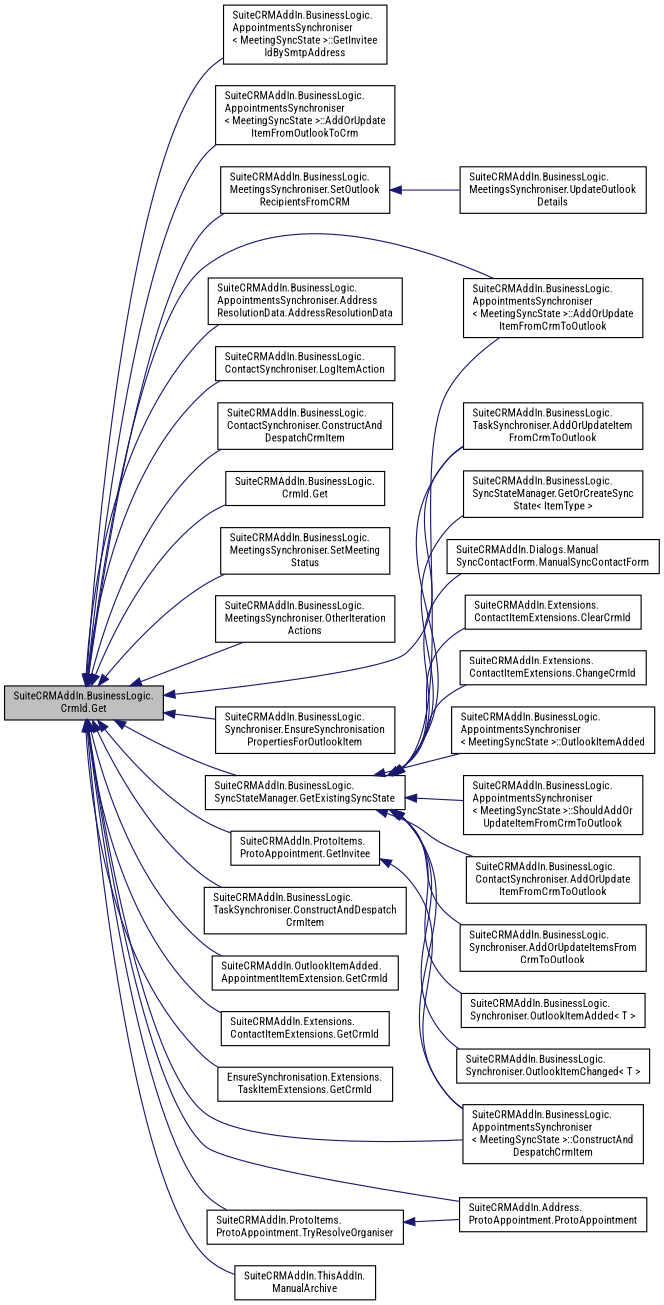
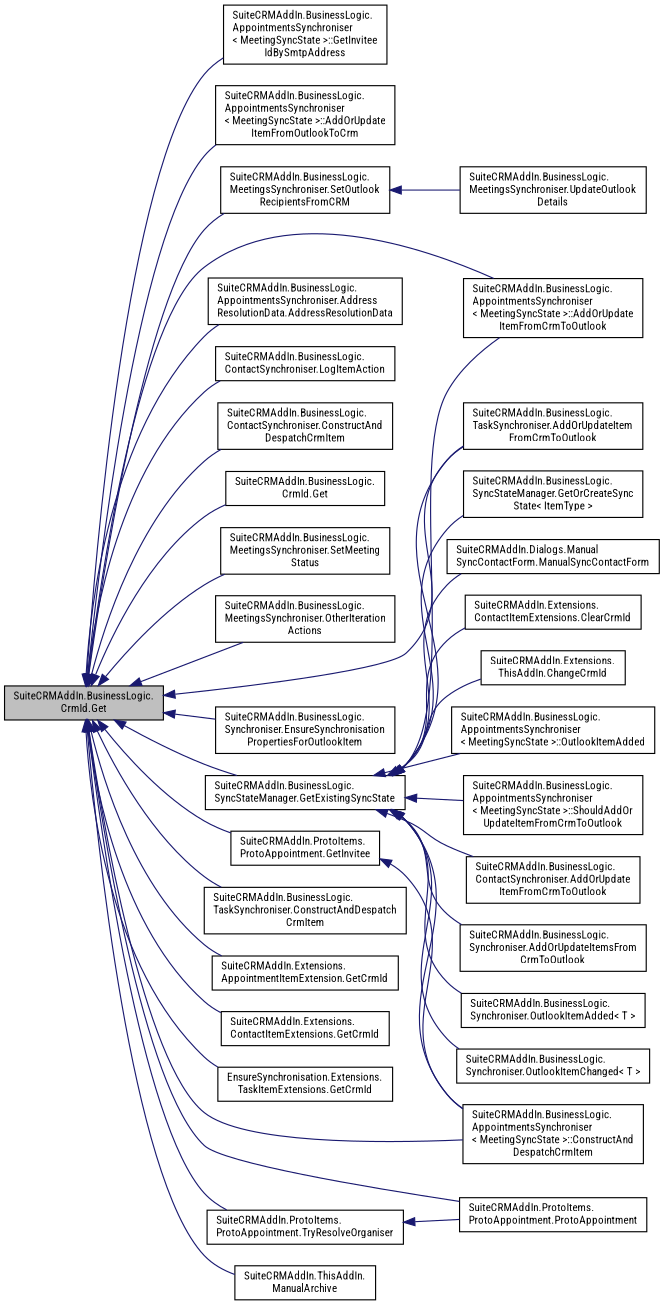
node "SuiteCRMAddIn.Extensions. ContactItemExtensions.ChangeCrmId": label "SuiteCRMAddIn.Extensions. ContactItemExtensions.ChangeCrmId" -> "SuiteCRMAddIn.Extensions. ThisAddIn.ChangeCrmId"
node "SuiteCRMAddIn.OutlookItemAdded. AppointmentItemExtension.GetCrmId": label "SuiteCRMAddIn.OutlookItemAdded. AppointmentItemExtension.GetCrmId" -> "SuiteCRMAddIn.Extensions. AppointmentItemExtension.GetCrmId"
node "SuiteCRMAddIn.Address. ProtoAppointment.ProtoAppointment": label "SuiteCRMAddIn.Address. ProtoAppointment.ProtoAppointment" -> "SuiteCRMAddIn.ProtoItems. ProtoAppointment.ProtoAppointment"
